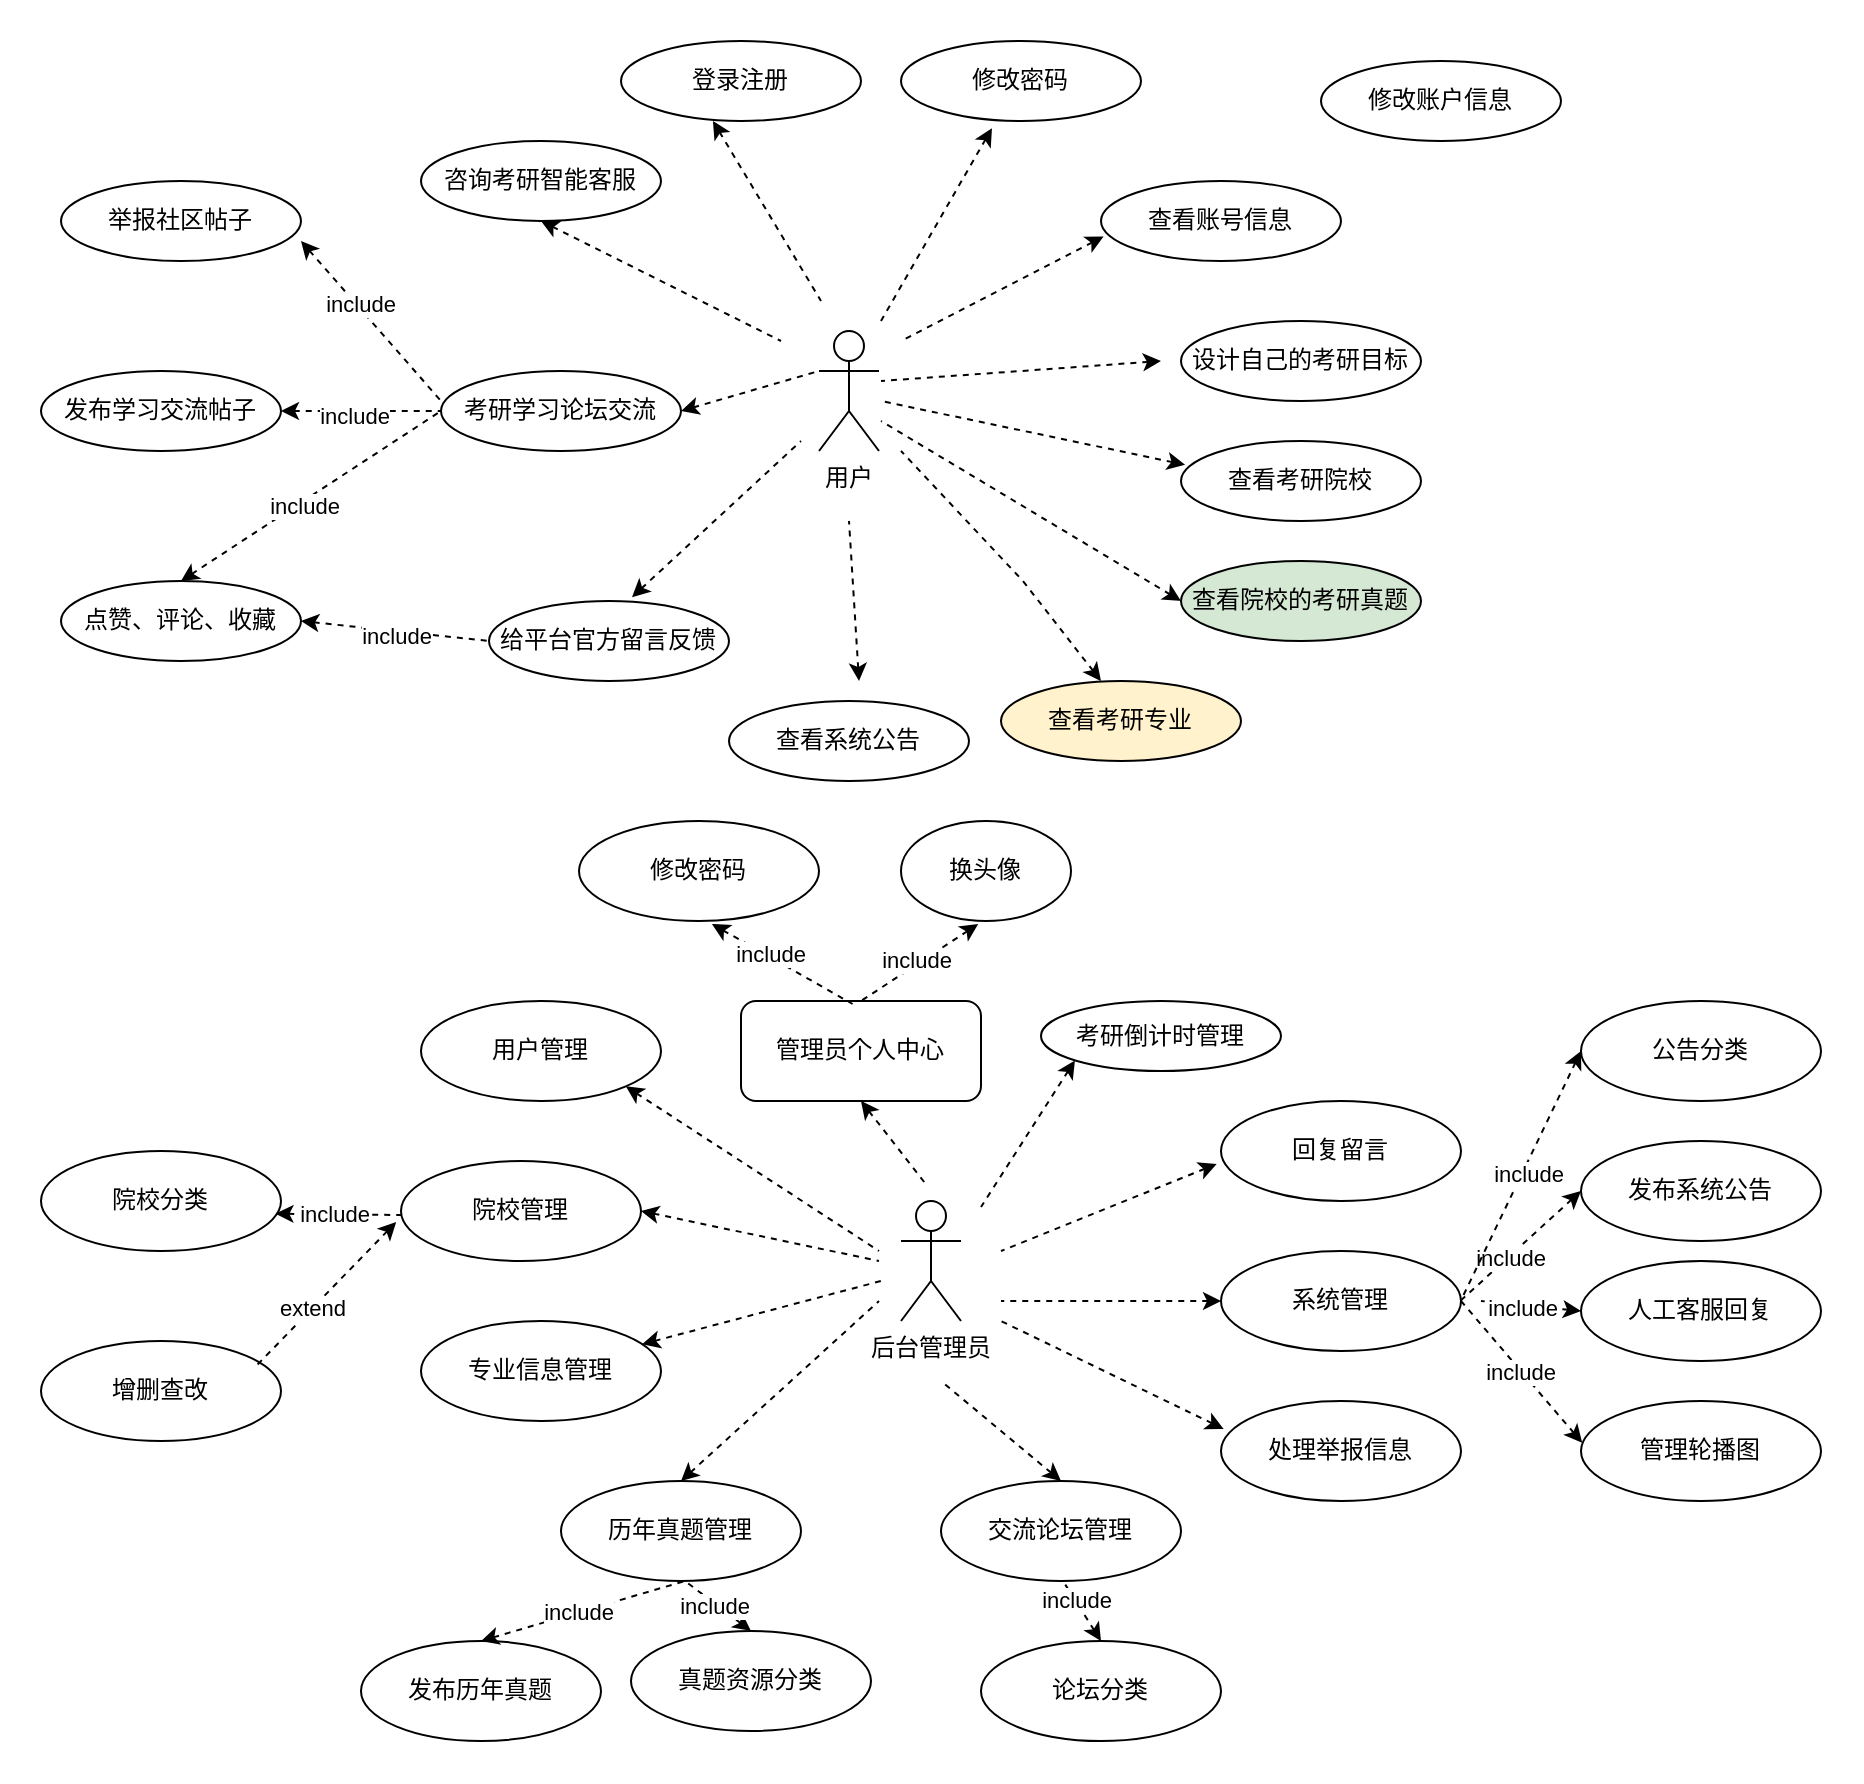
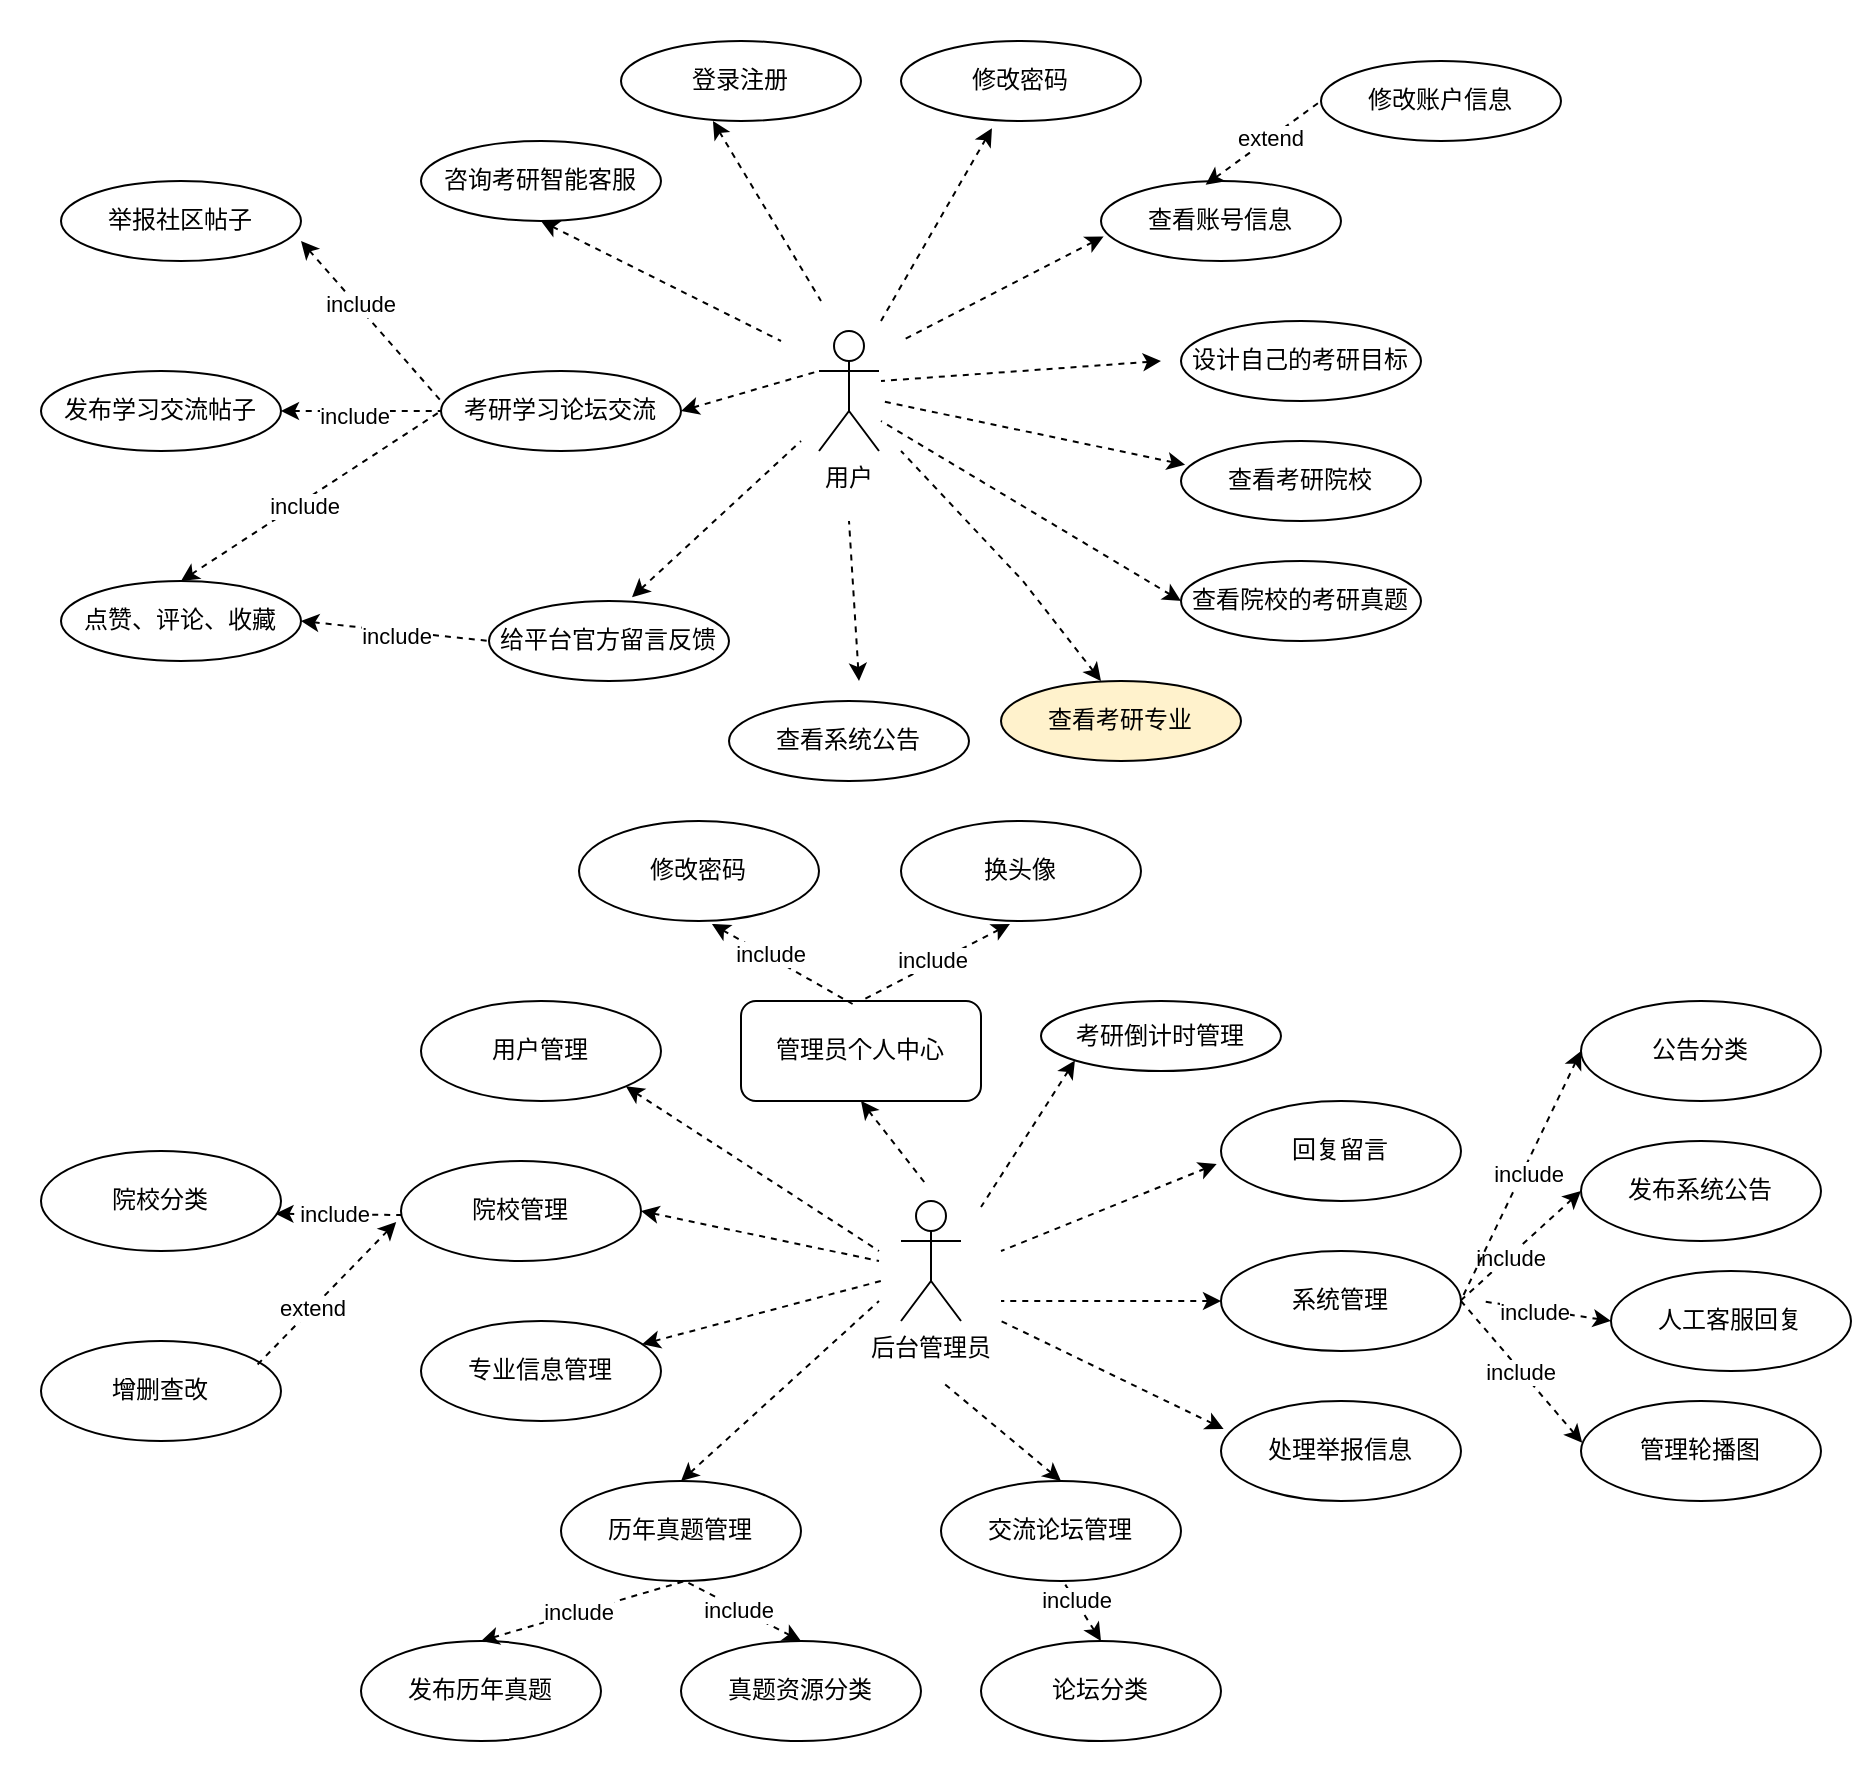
edge "修改账户信息" -> "查看账号信息": added, label "extend"
node "查看院校的考研真题": fillcolor #d5e8d4 -> #ffffff
node "换头像": size 170x100 -> 240x100
node "人工客服回复": moved (1701, 1311) -> (1731, 1321)
node "真题资源分类": moved (751, 1681) -> (801, 1691)
